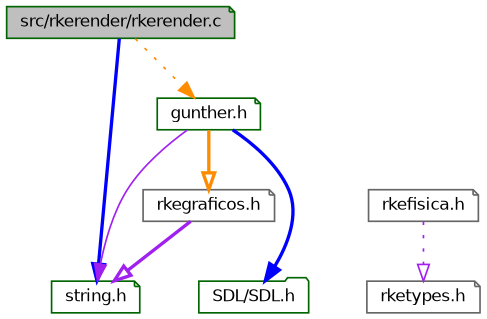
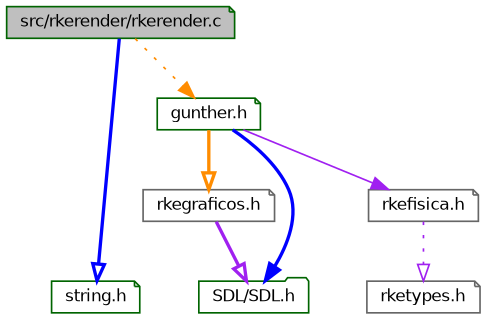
edge "gunther.h" -> "string.h": now "gunther.h" -> "rkefisica.h"
edge "rkegraficos.h" -> "string.h": now "rkegraficos.h" -> "SDL/SDL.h"
